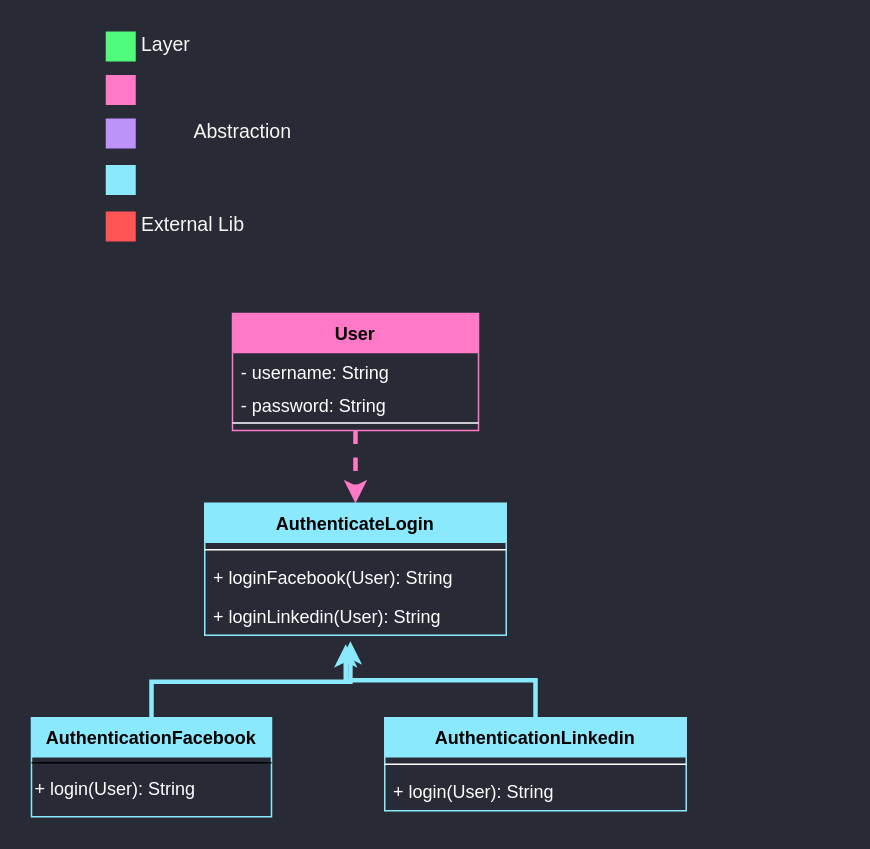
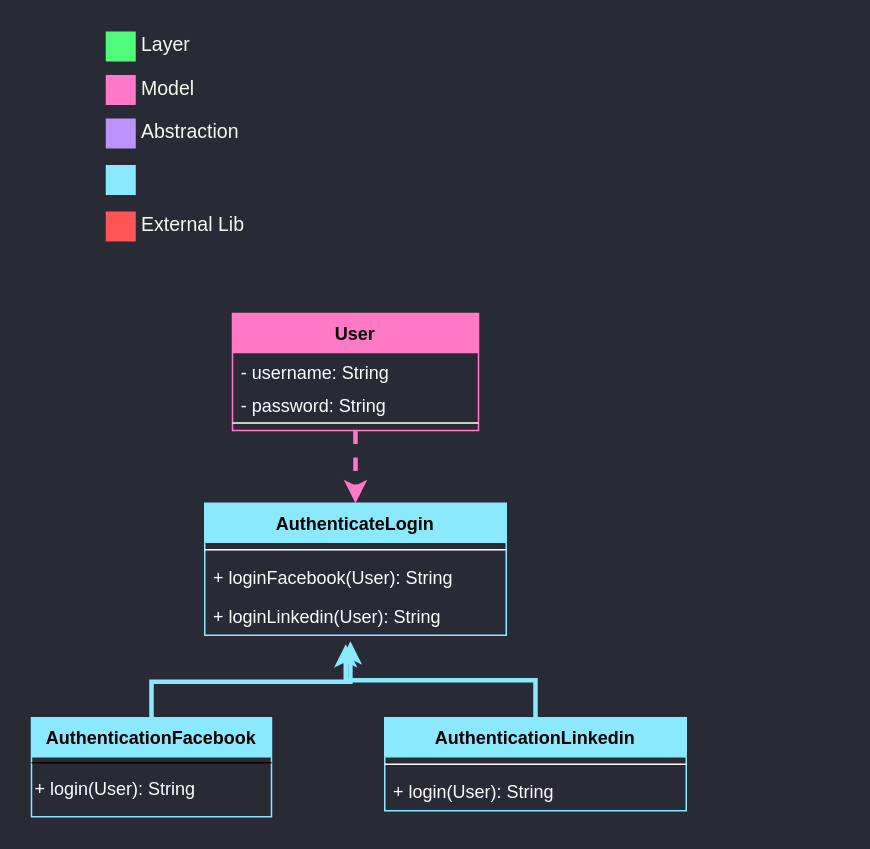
node "Model": added
node "Abstraction": moved (248, 134) -> (195, 134)
